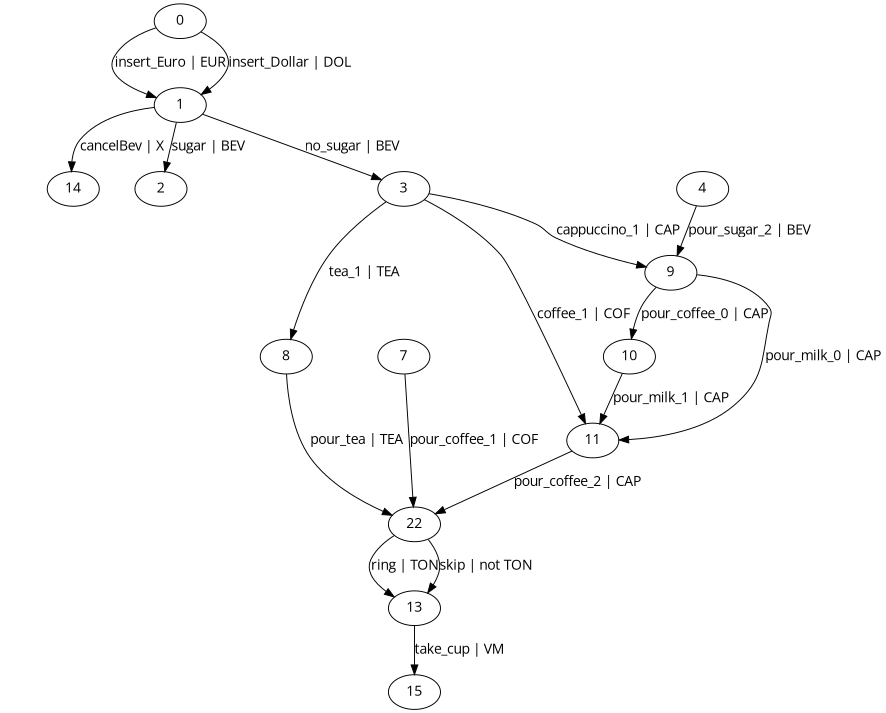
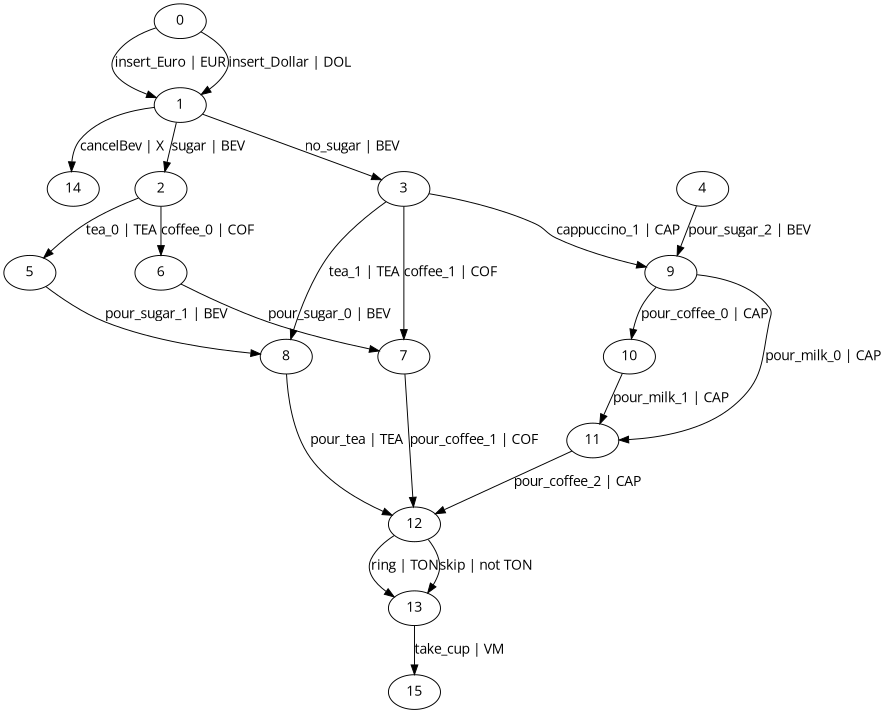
node "5": added
node "6": added
edge "3" -> "11": now "3" -> "7"
node "22": label "22" -> "12"
